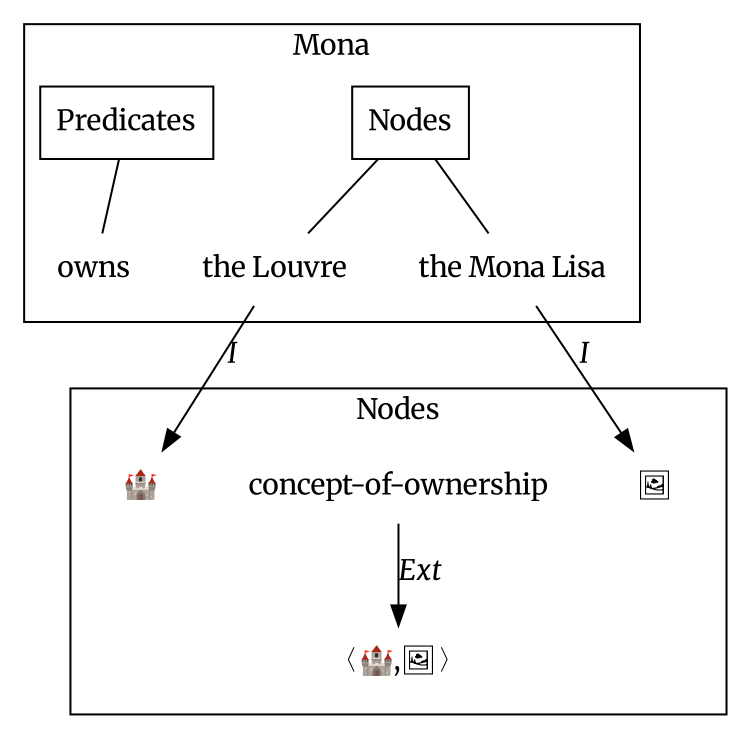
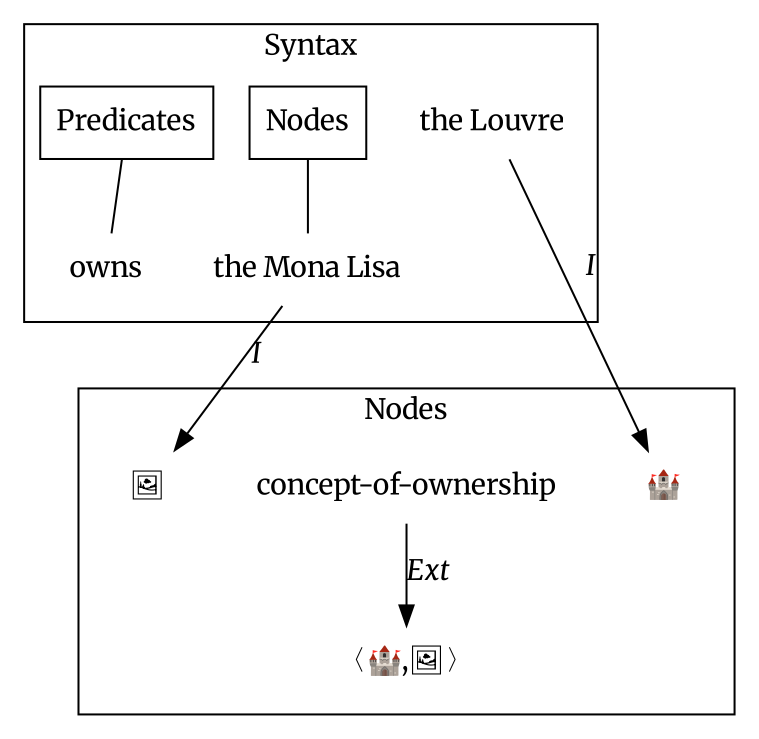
cluster "Mona": label "Mona" -> "Syntax"
edge "Nodes" -- "the Louvre": removed
